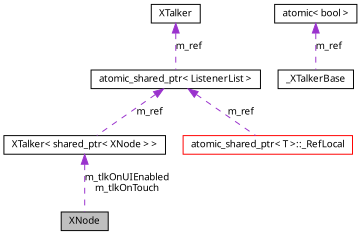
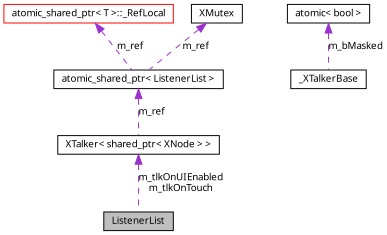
node "XTalker": label "XTalker" -> "XMutex"
edge "_XTalkerBase" -> "atomic< bool >": label "m_ref" -> "m_bMasked"
edge "atomic_shared_ptr< T >::_RefLocal" -> "atomic_shared_ptr< ListenerList >": reversed
node "XNode": label "XNode" -> "ListenerList"
